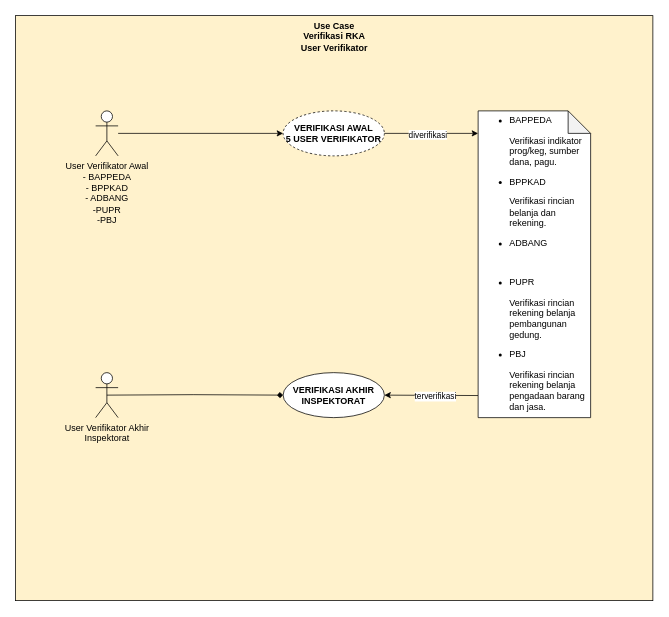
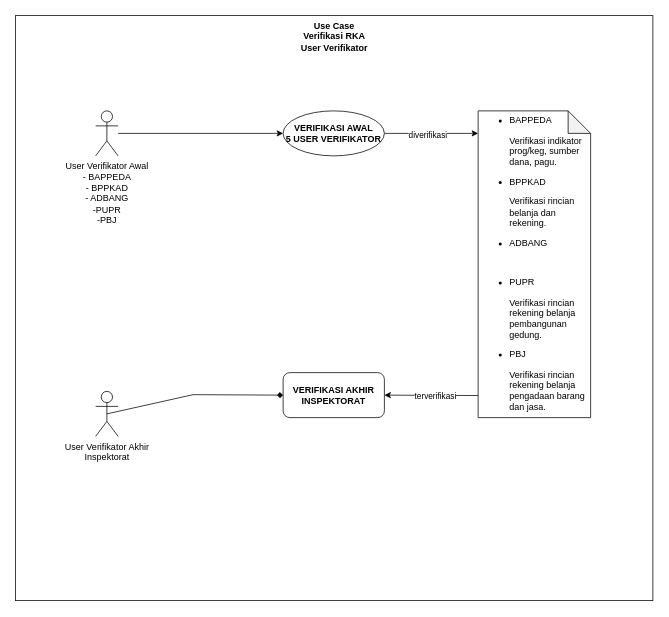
node "VERIFIKASI AWAL 5 USER VERIFIKATOR": style dashed -> solid
node "Use Case Verifikasi RKA User Verifikator": fillcolor #fff2cc -> #ffffff
node "User Verifikator Akhir Inspektorat": moved (107, 395) -> (107, 414)
node "VERIFIKASI AKHIR INSPEKTORAT": shape ellipse -> rounded rectangle
